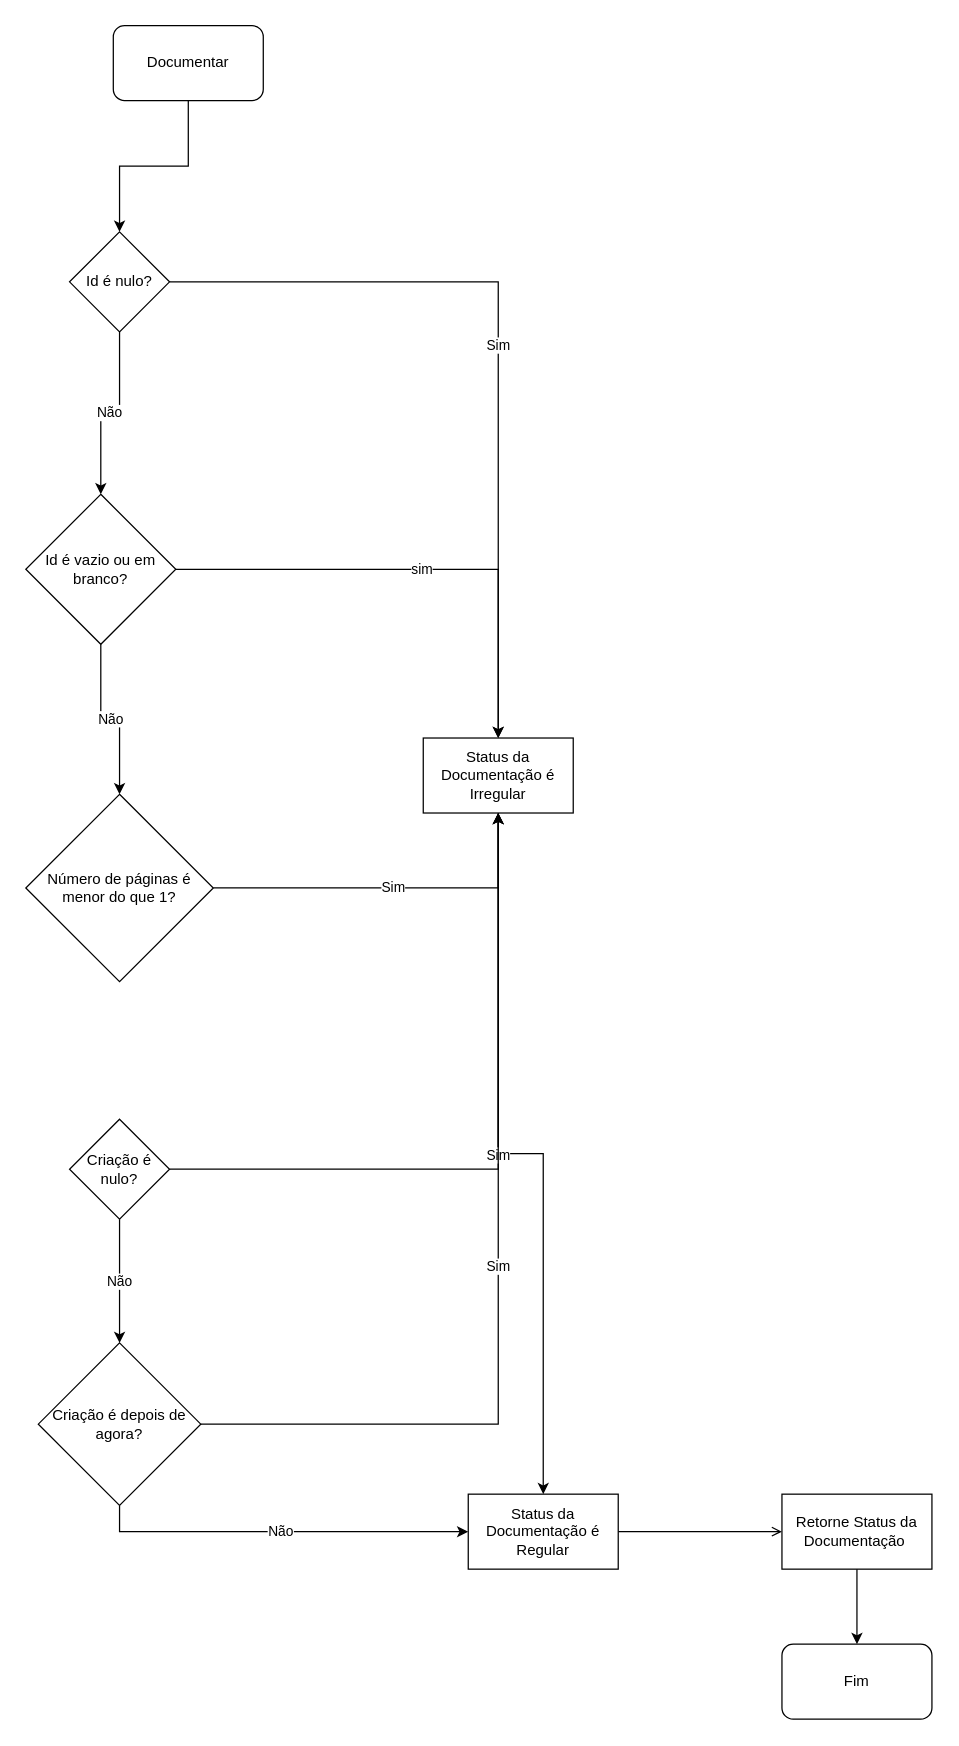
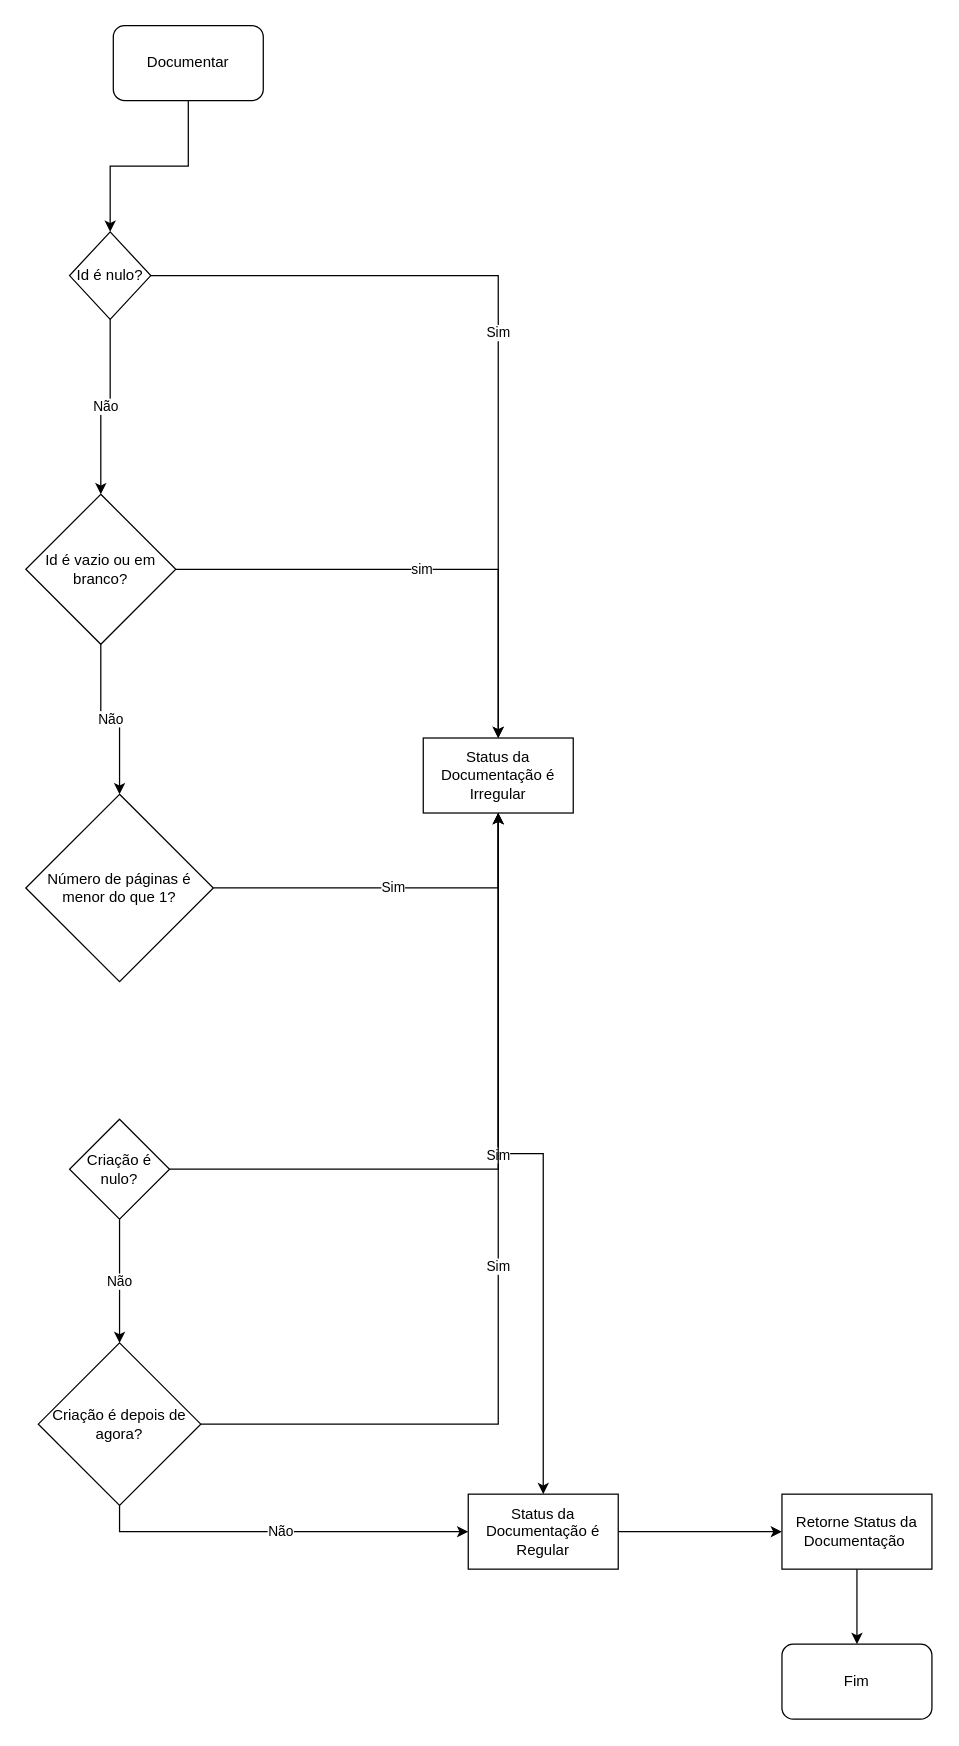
node "Id é nulo?": size 100x100 -> 81x88
edge "Status da Documentação é Regular" -> "Retorne Status da Documentação": arrowhead open -> classic
